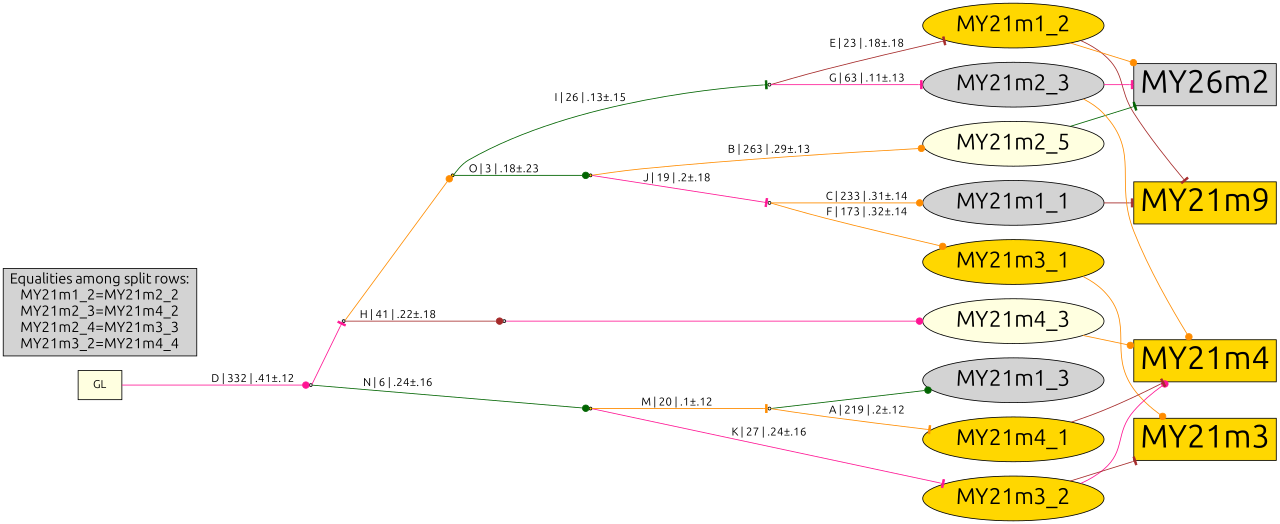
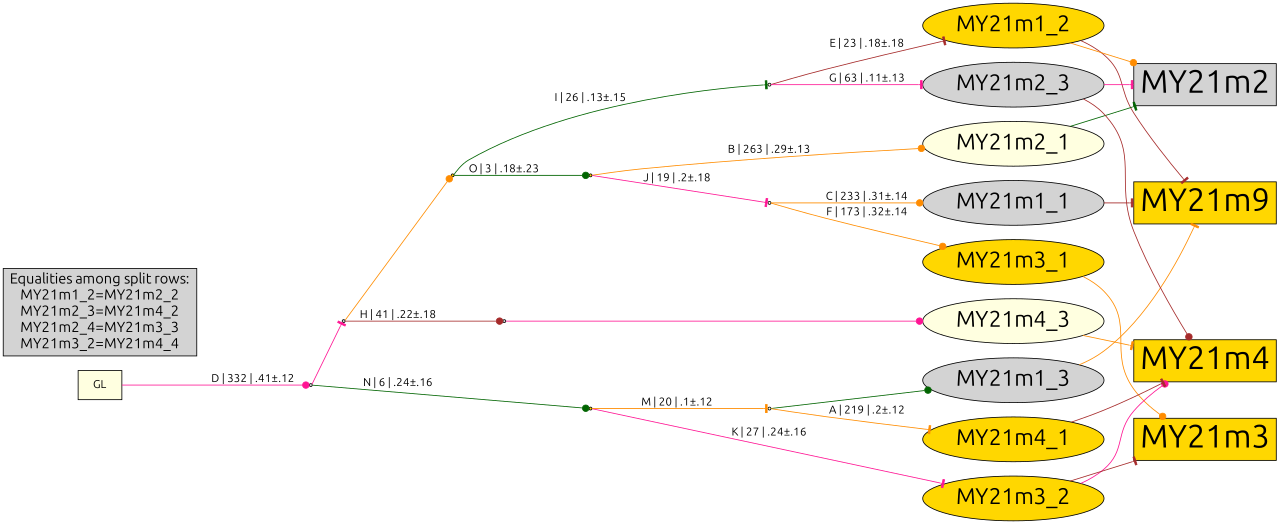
node "MY26m2": label "MY26m2" -> "MY21m2"
node "MY21m2_5": label "MY21m2_5" -> "MY21m2_1"
edge "MY21m2_3" -> "MY21m4": color darkorange -> brown
edge "MY21m1_3" -> "MY21m9": added
edge "MY21m4_3" -> "MY21m4": arrowhead dot -> tee
